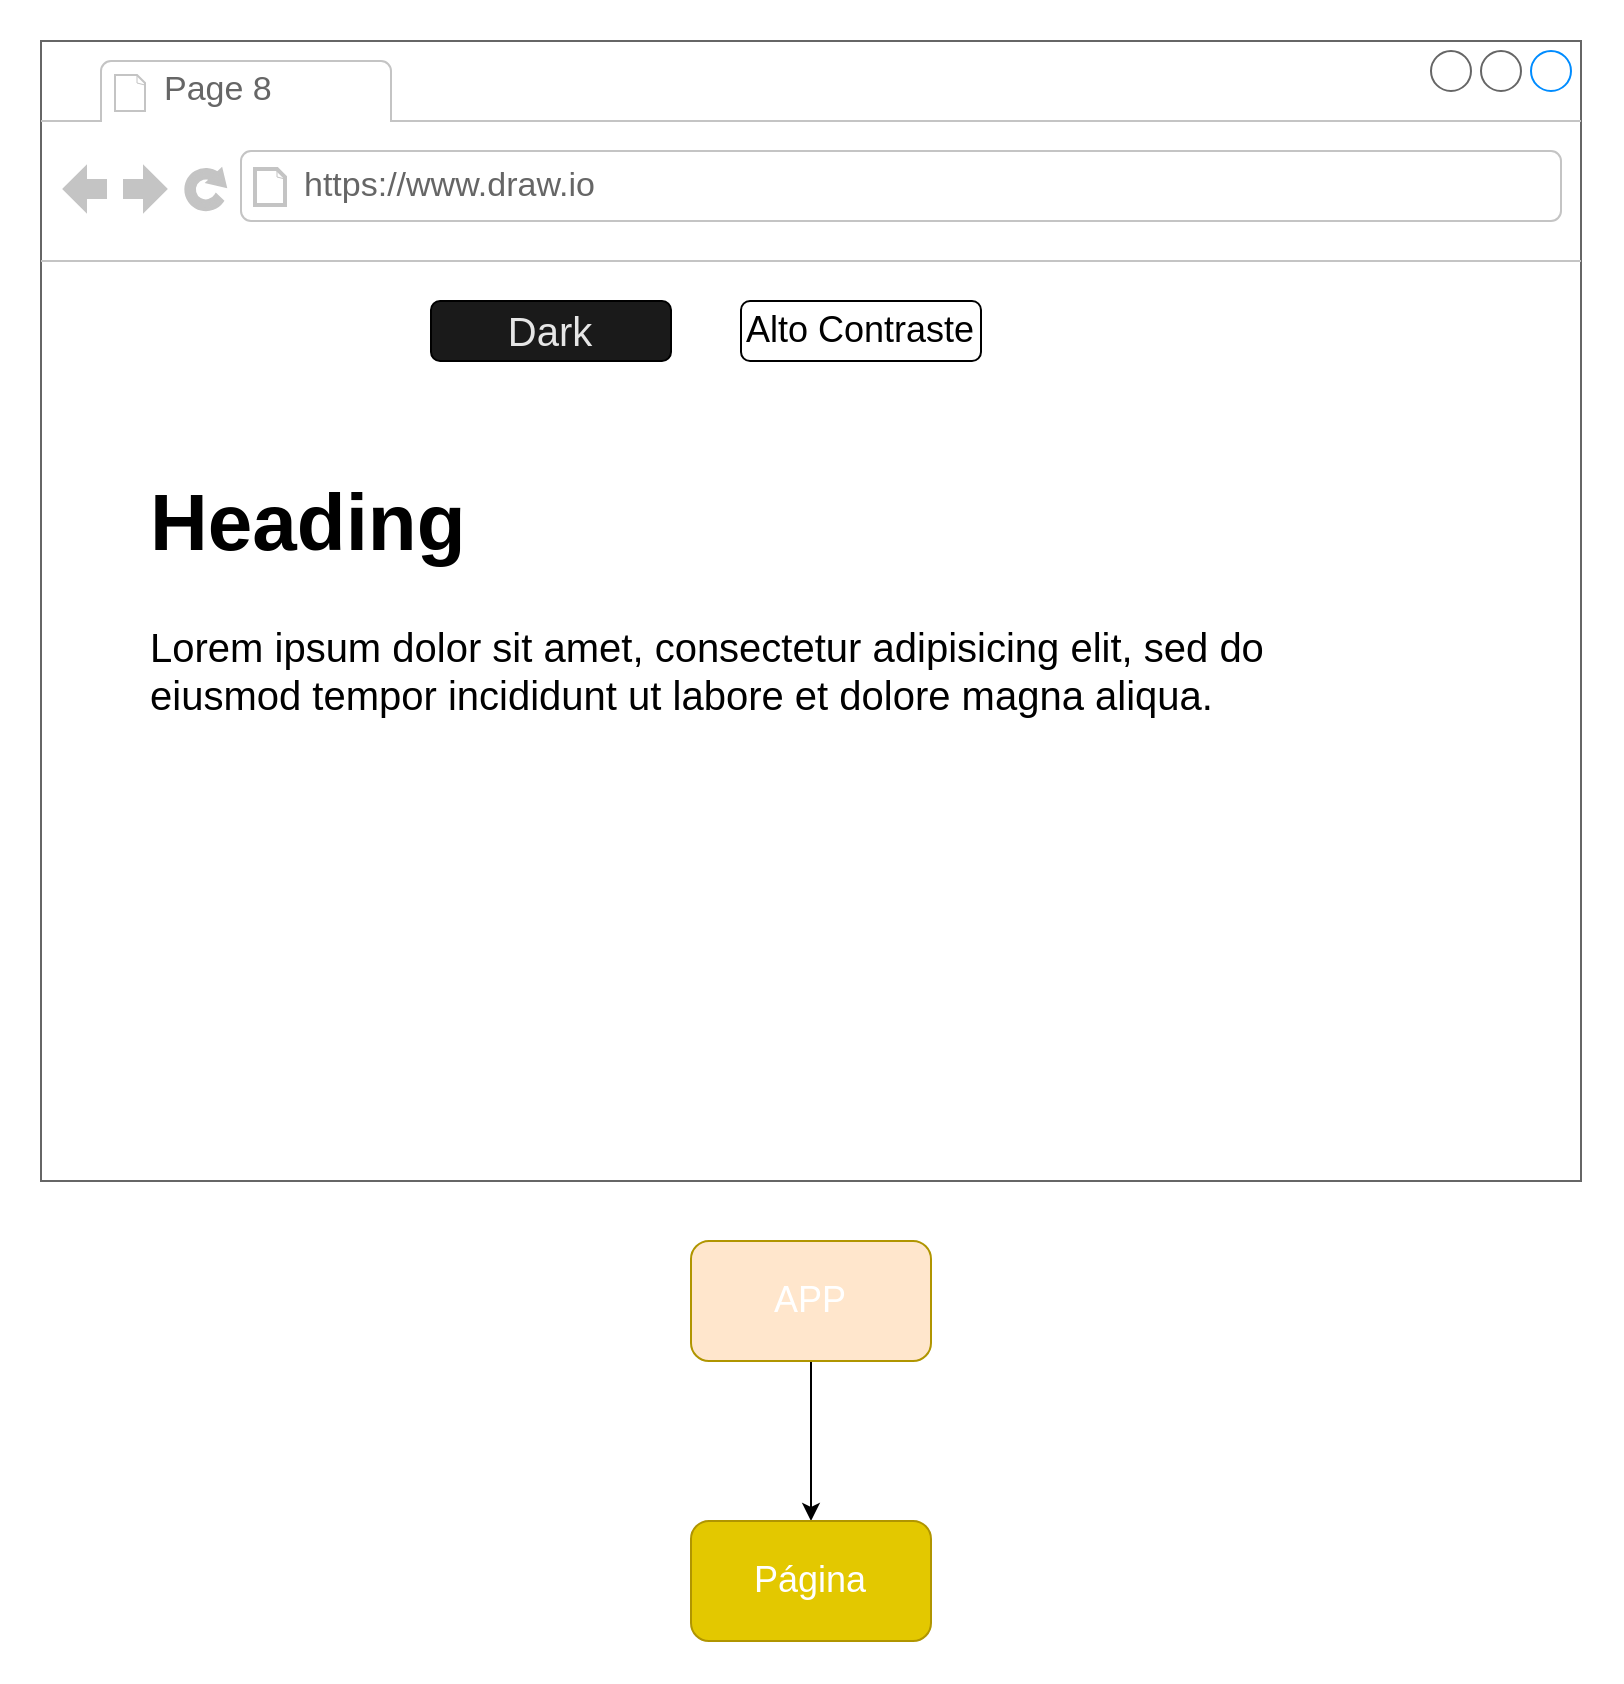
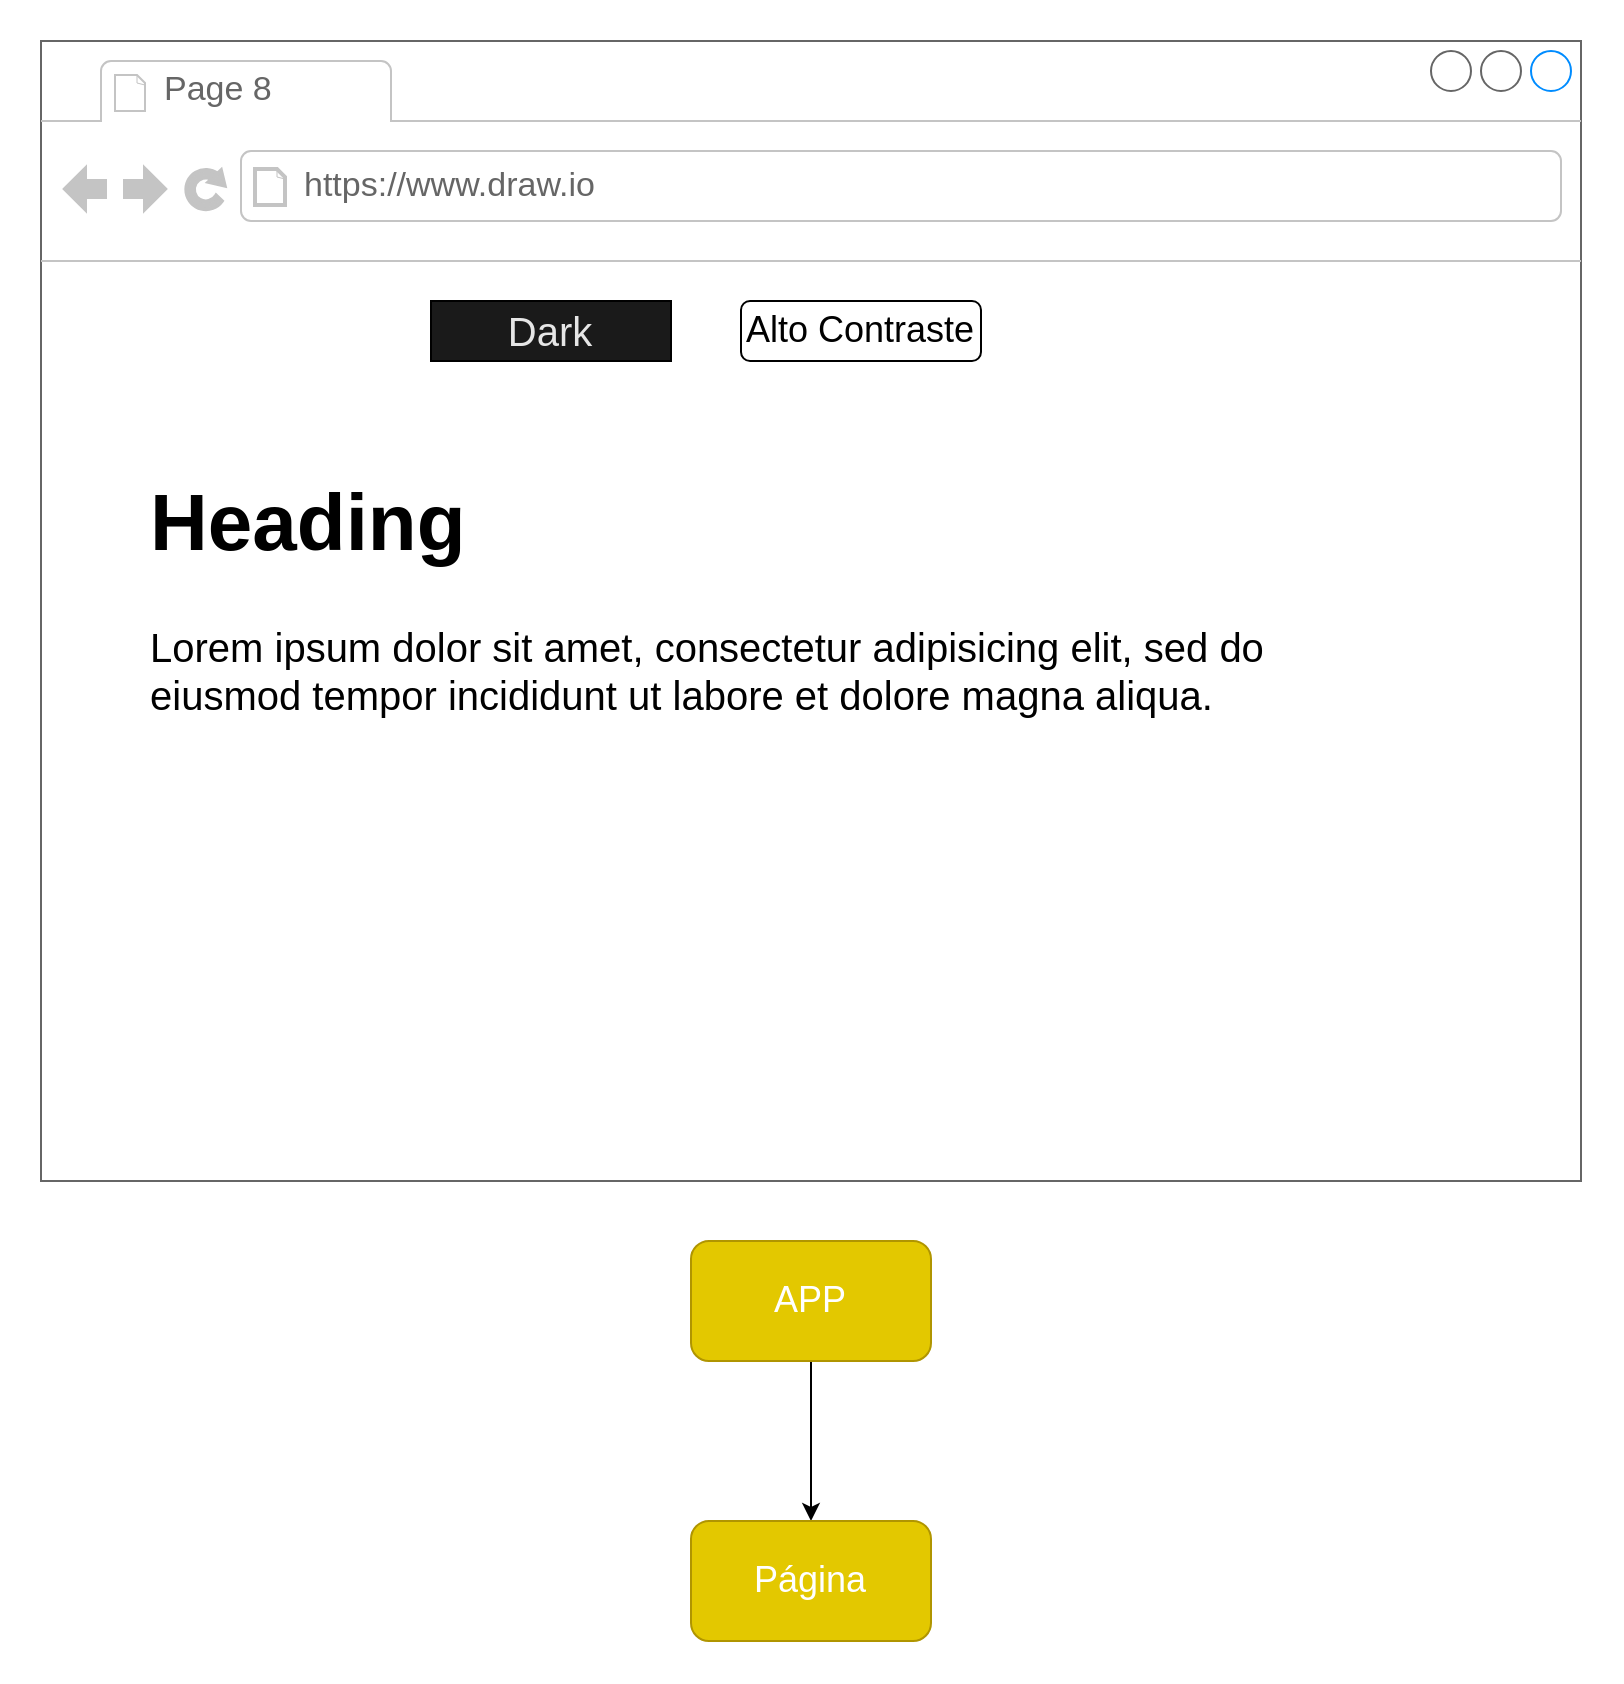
node "Dark": shape rounded rectangle -> rectangle
node "APP": fillcolor #ffe6cc -> #e3c800
